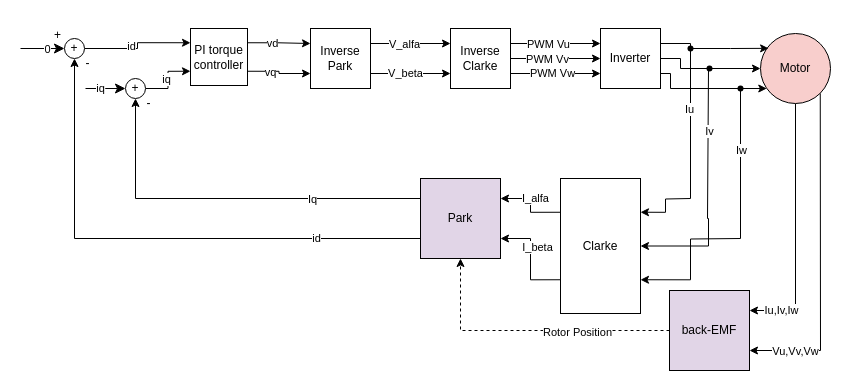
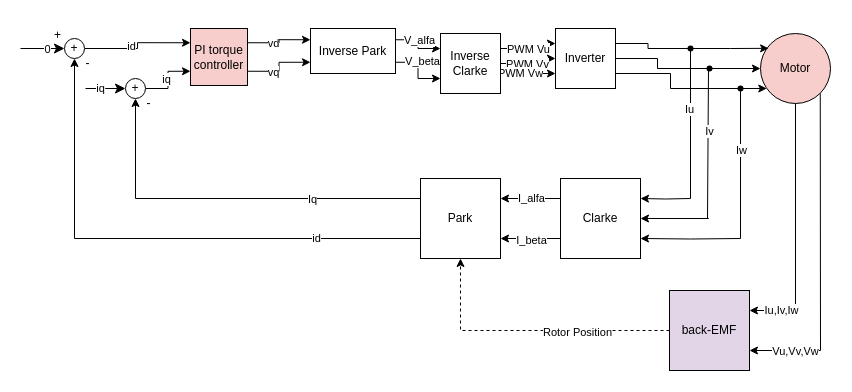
node "PI torque controller": fillcolor #ffffff -> #f8cecc
node "Inverse Park": size 60x60 -> 85x45
node "Inverse Clarke": moved (481, 59) -> (471, 64)
node "Inverter": moved (631, 59) -> (586, 59)
node "Park": fillcolor #e1d5e7 -> #ffffff
node "Clarke": size 80x135 -> 80x80
